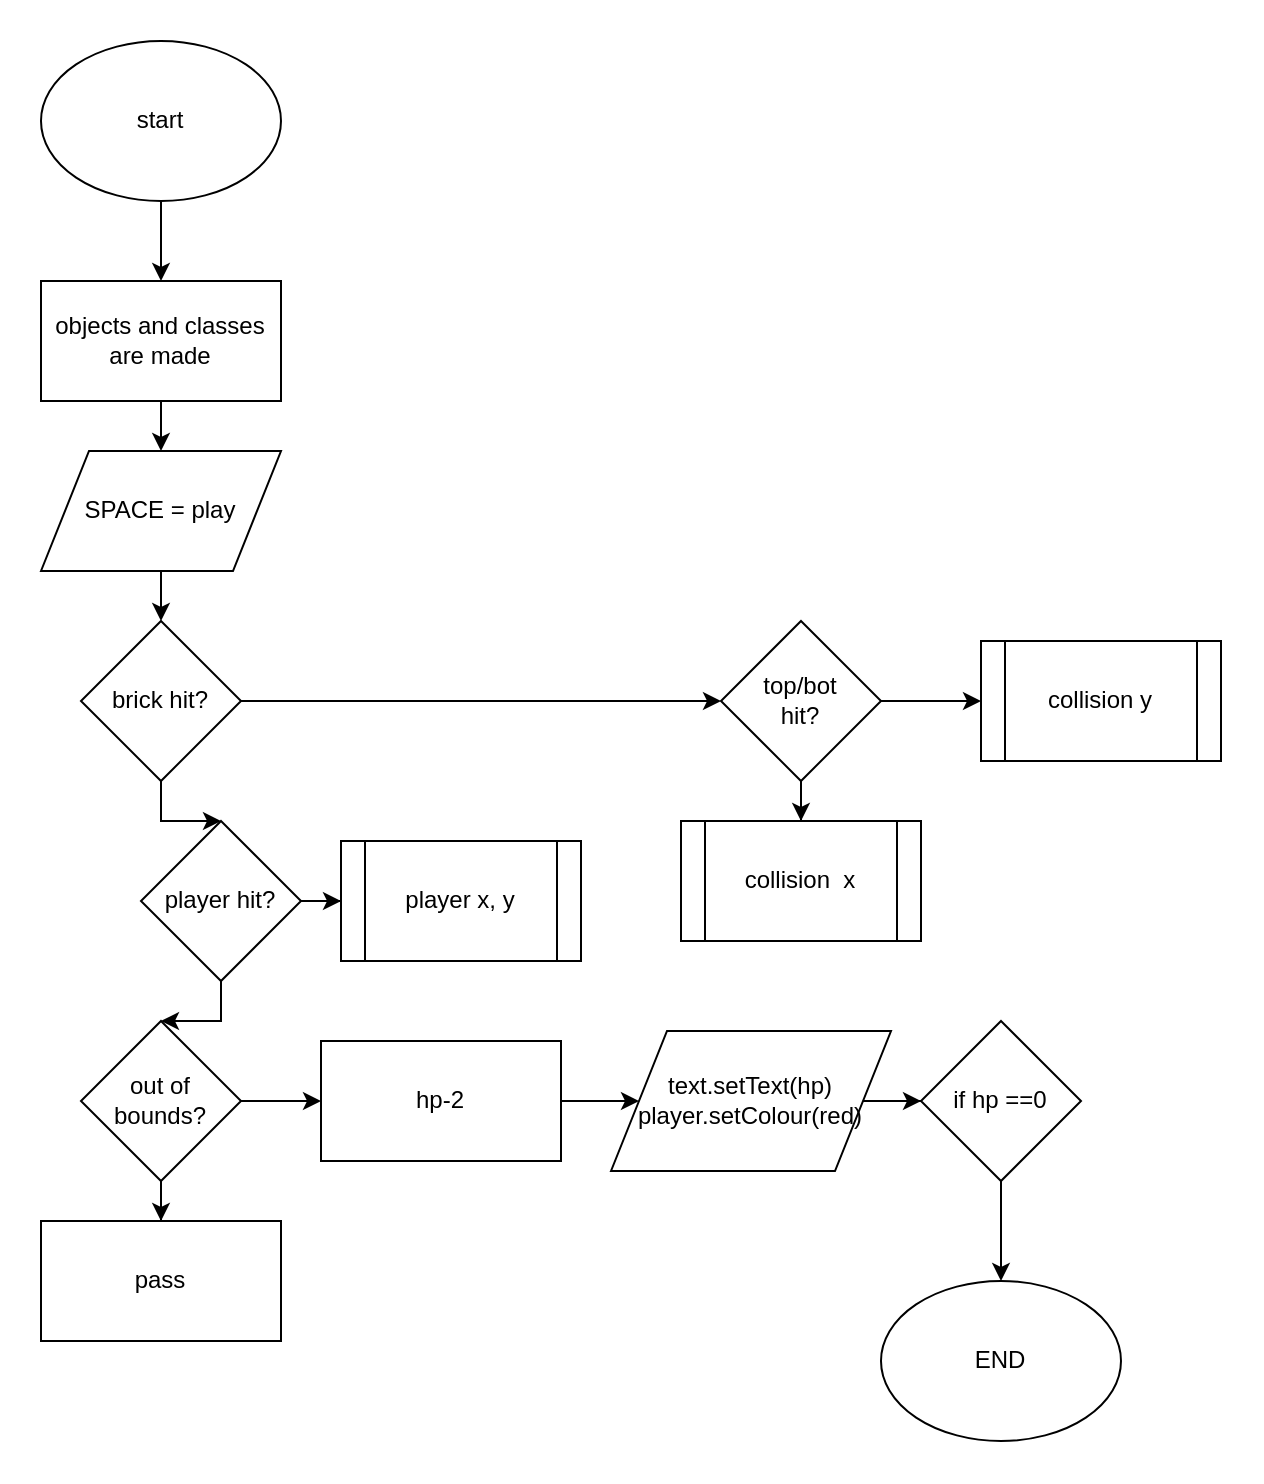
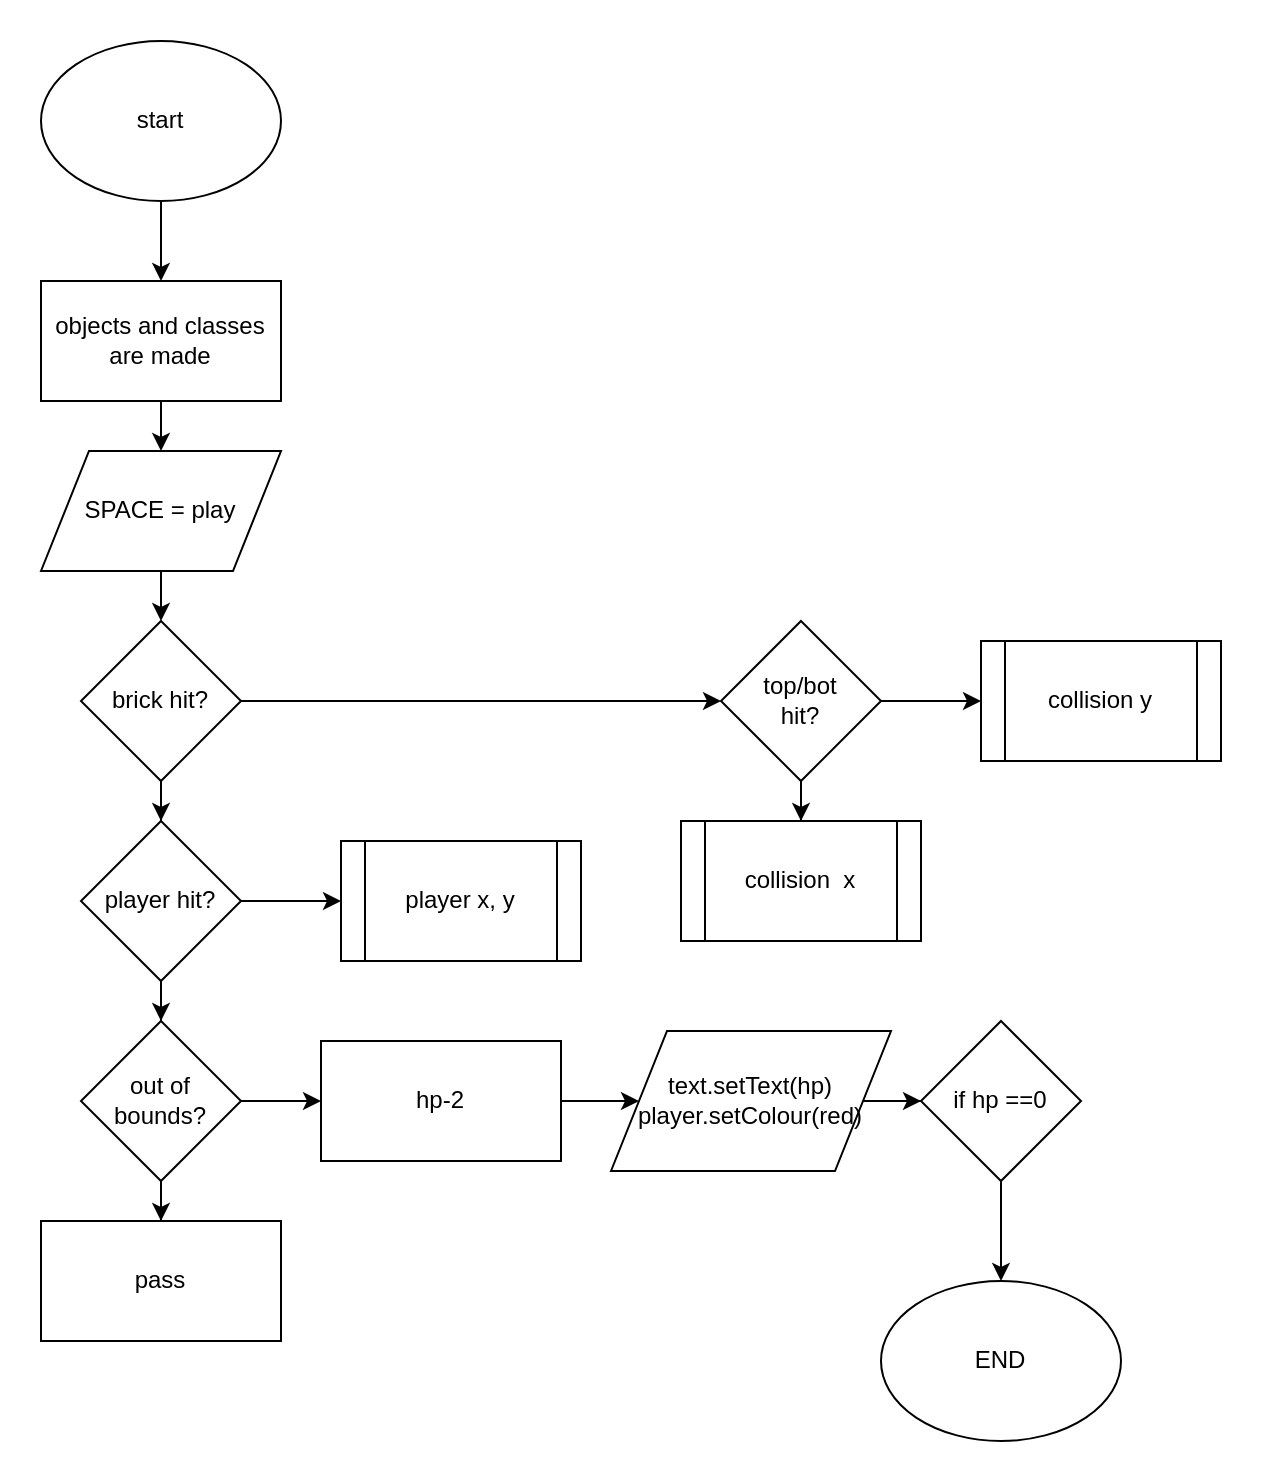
node "player hit?": moved (221, 901) -> (161, 901)
